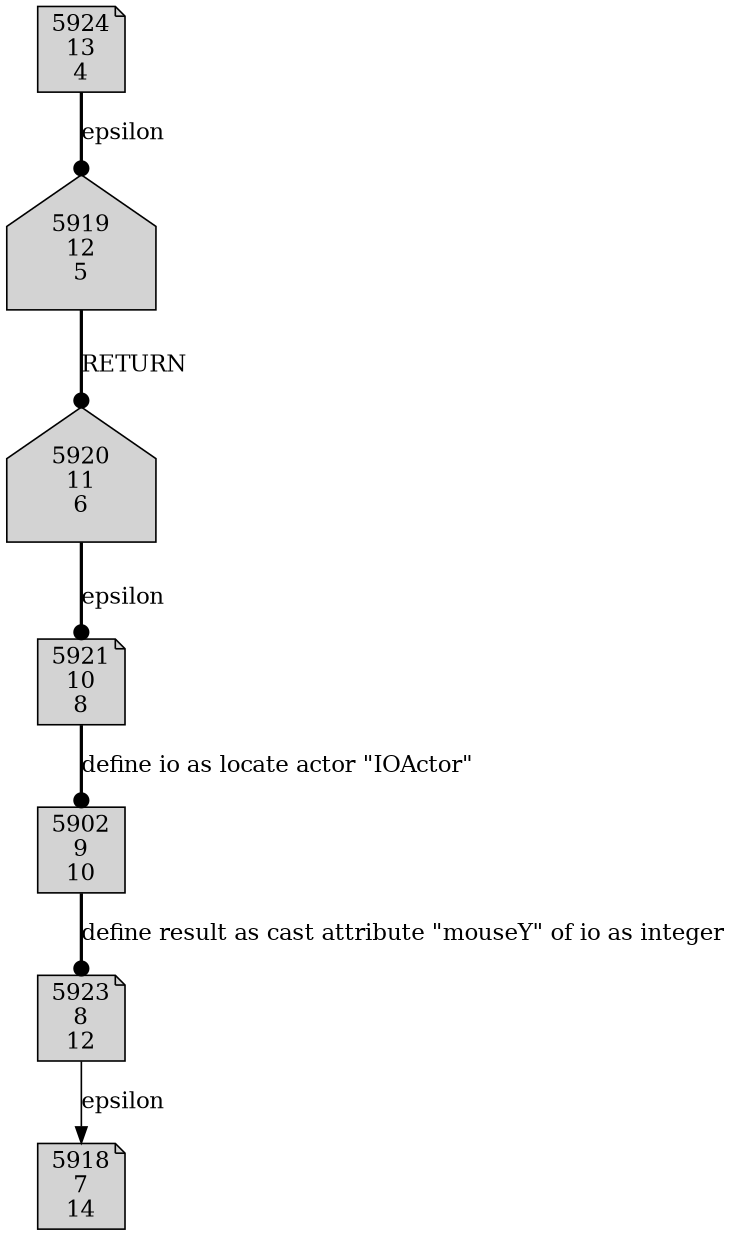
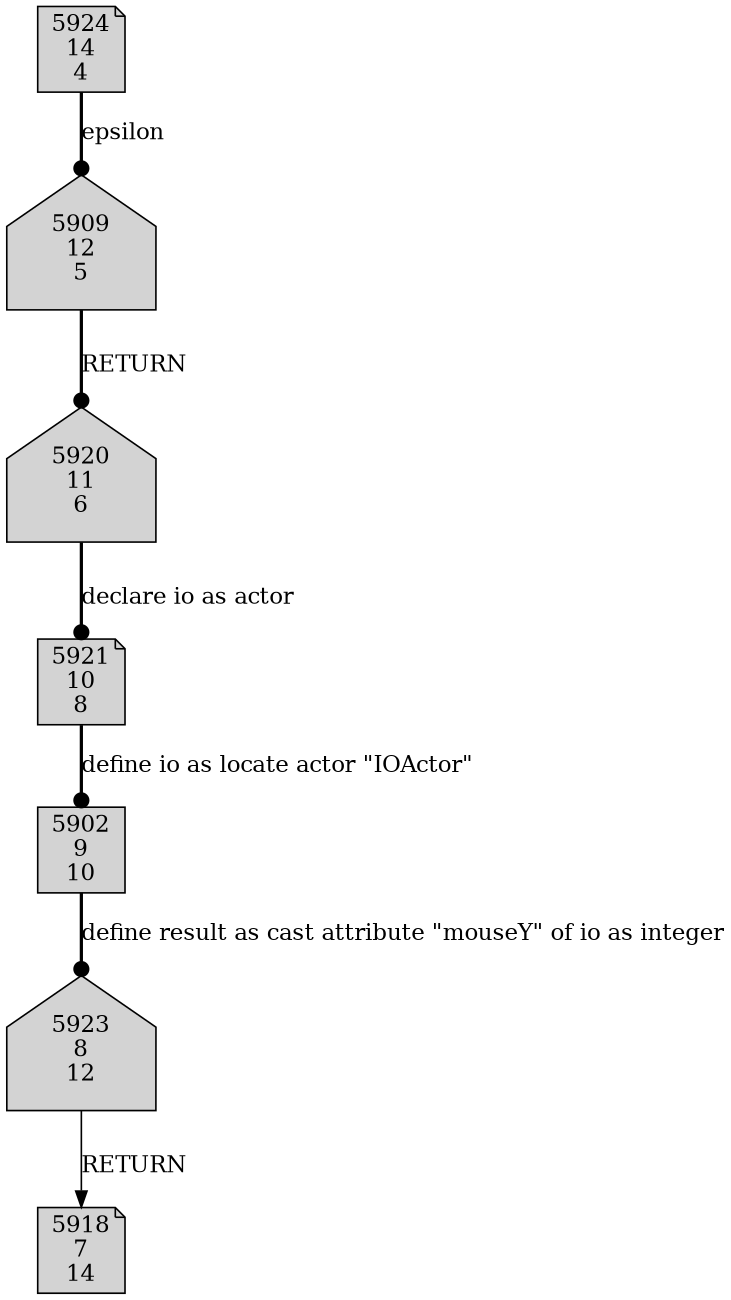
node "5924 13 4": label "5924 13 4" -> "5924 14 4"
node "5919 12 5": label "5919 12 5" -> "5909 12 5"
edge "5920 11 6" -> "5921 10 8": label "epsilon" -> "declare io as actor"
node "5923 8 12": shape note -> house
edge "5923 8 12" -> "5918 7 14": label "epsilon" -> "RETURN"
